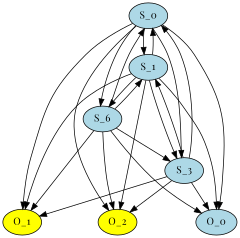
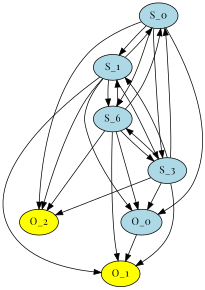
edge "S_0" -> "O_1": now "O_0" -> "O_1"
edge "S_3" -> "S_6": added
